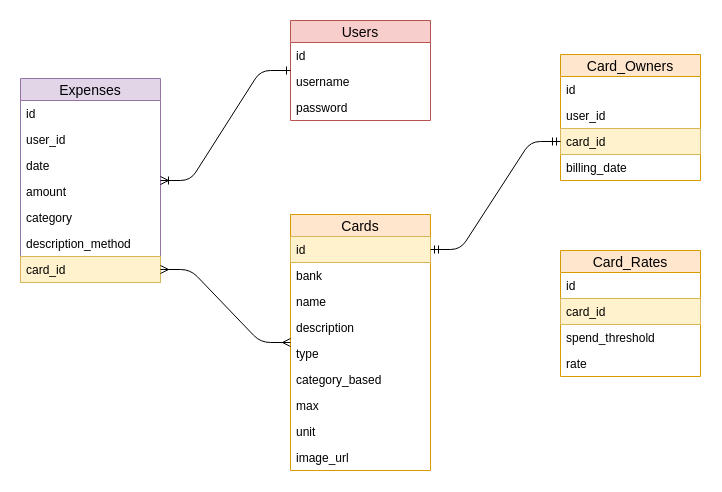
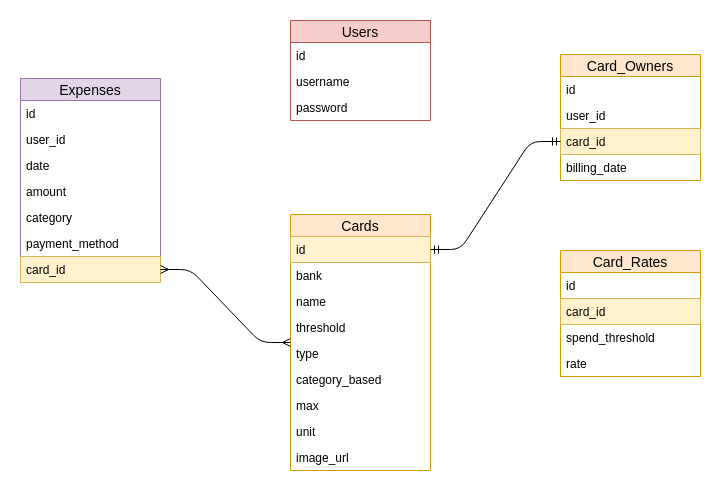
edge "Users" -- "Expenses": removed
node "description_method": label "description_method" -> "payment_method"
node "description": label "description" -> "threshold"
